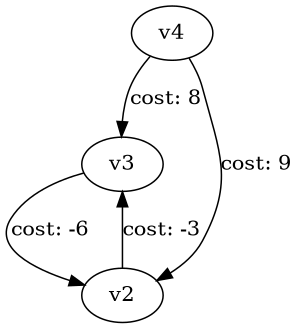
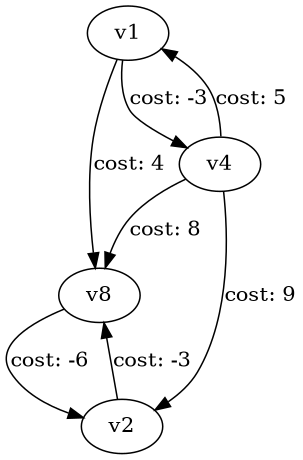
node "v1": added
node "v3": label "v3" -> "v8"
